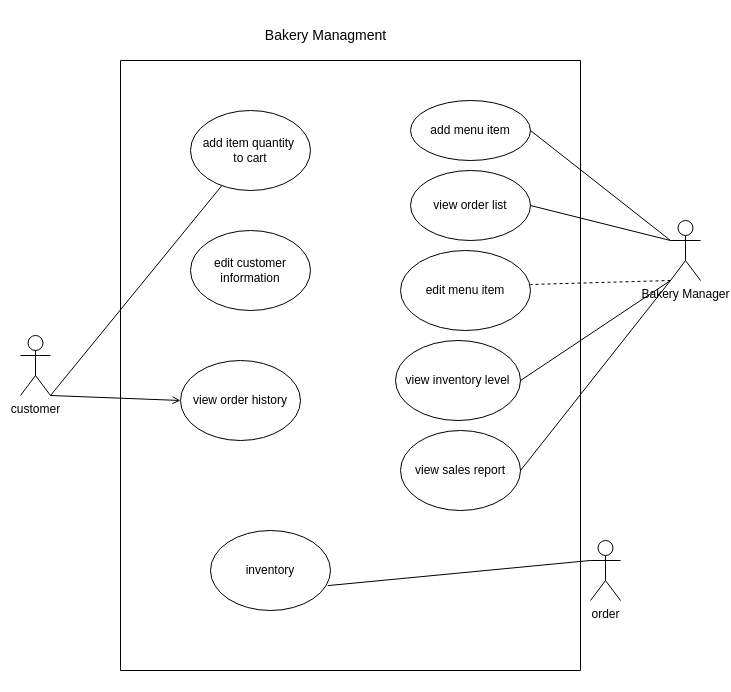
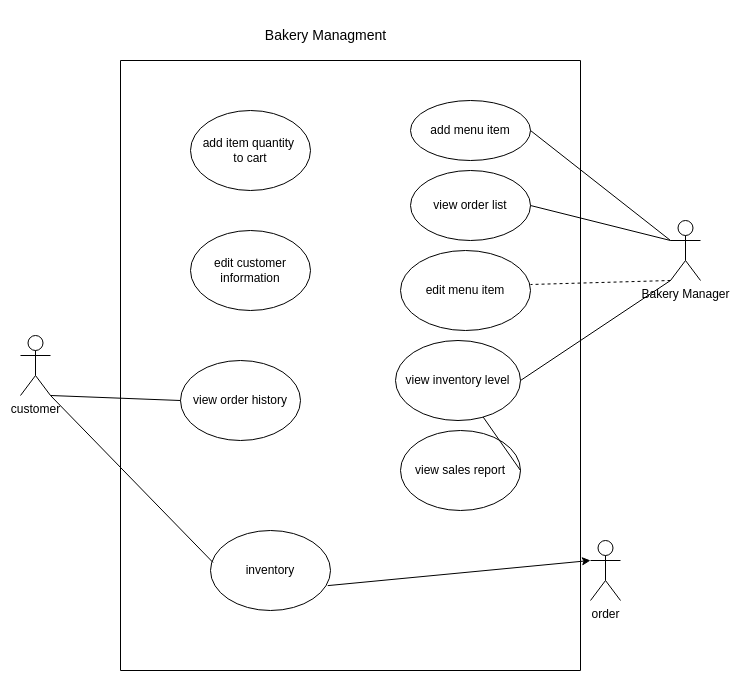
edge "add item quantity to cart" -- "customer": now "inventory" -- "customer"
edge "Bakery Manager" -- "view sales report": now "view inventory level" -- "view sales report"
edge "customer" -> "view order history": arrowhead open -> none
edge "inventory" -- "order": arrowhead none -> classic
